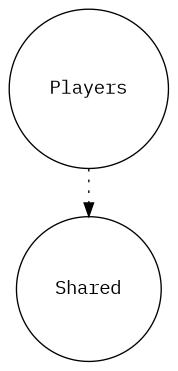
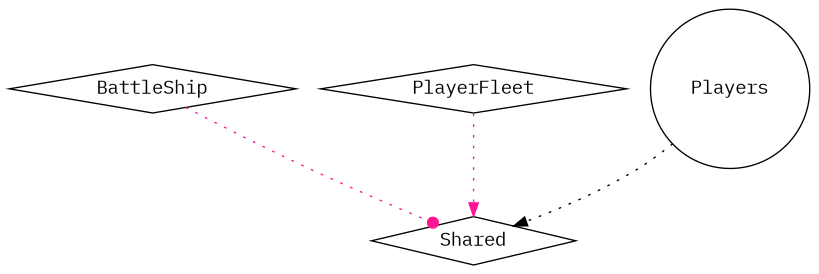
node "BattleShip": added
node "PlayerFleet": added
node "Shared": shape circle -> diamond
